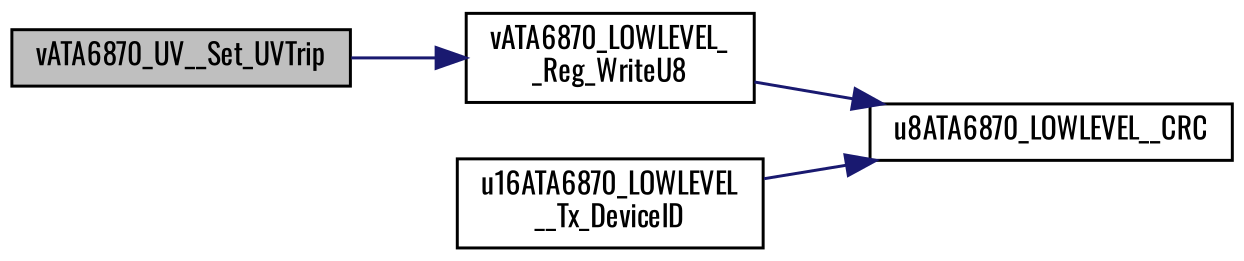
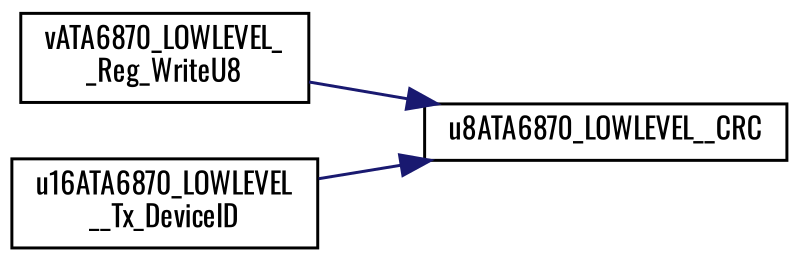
node "vATA6870_UV__Set_UVTrip": removed
